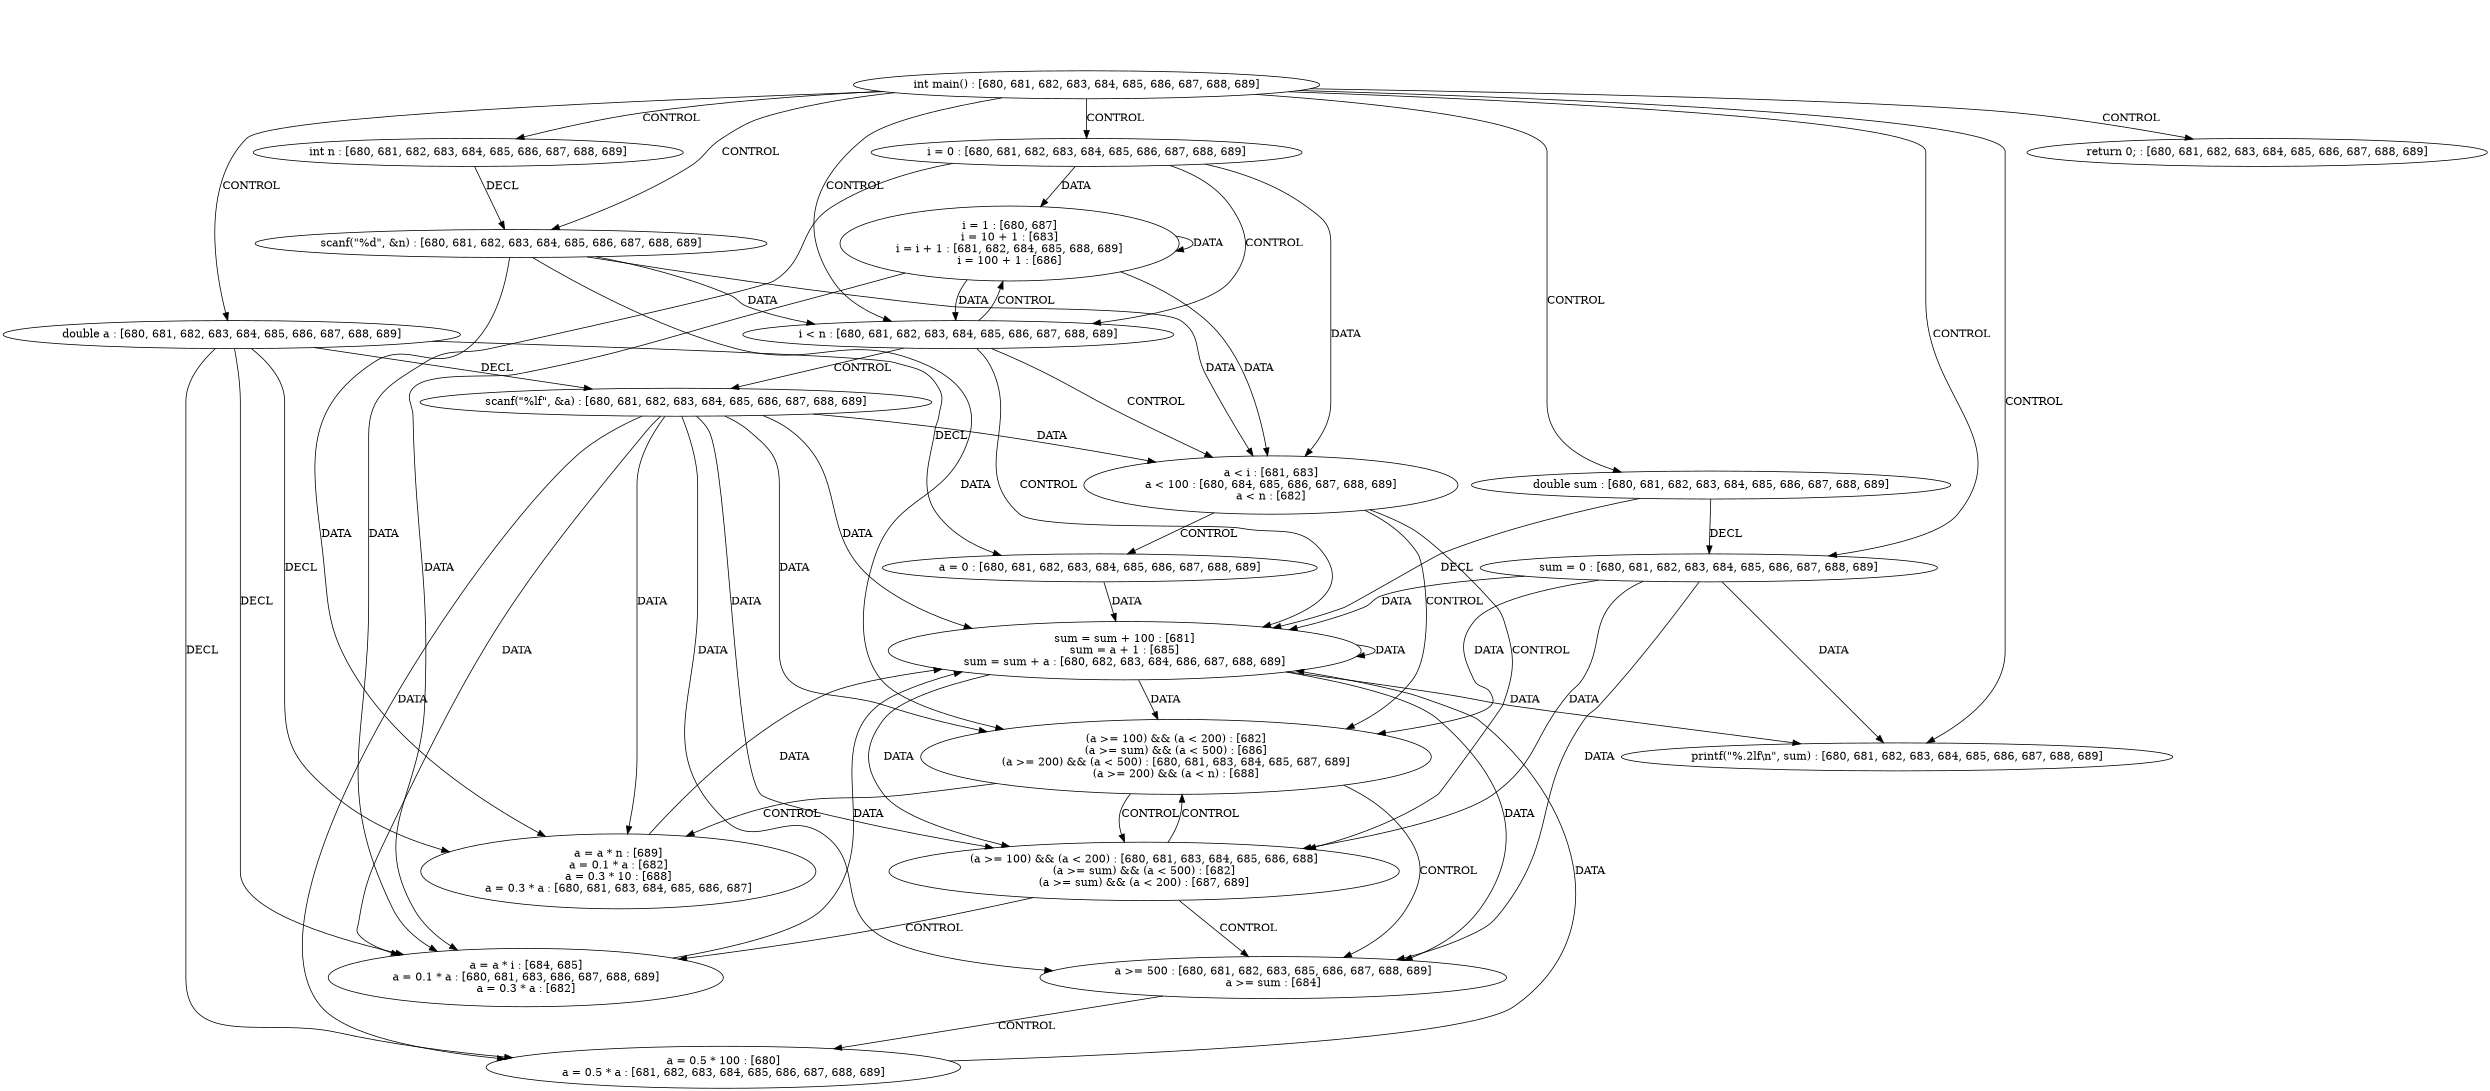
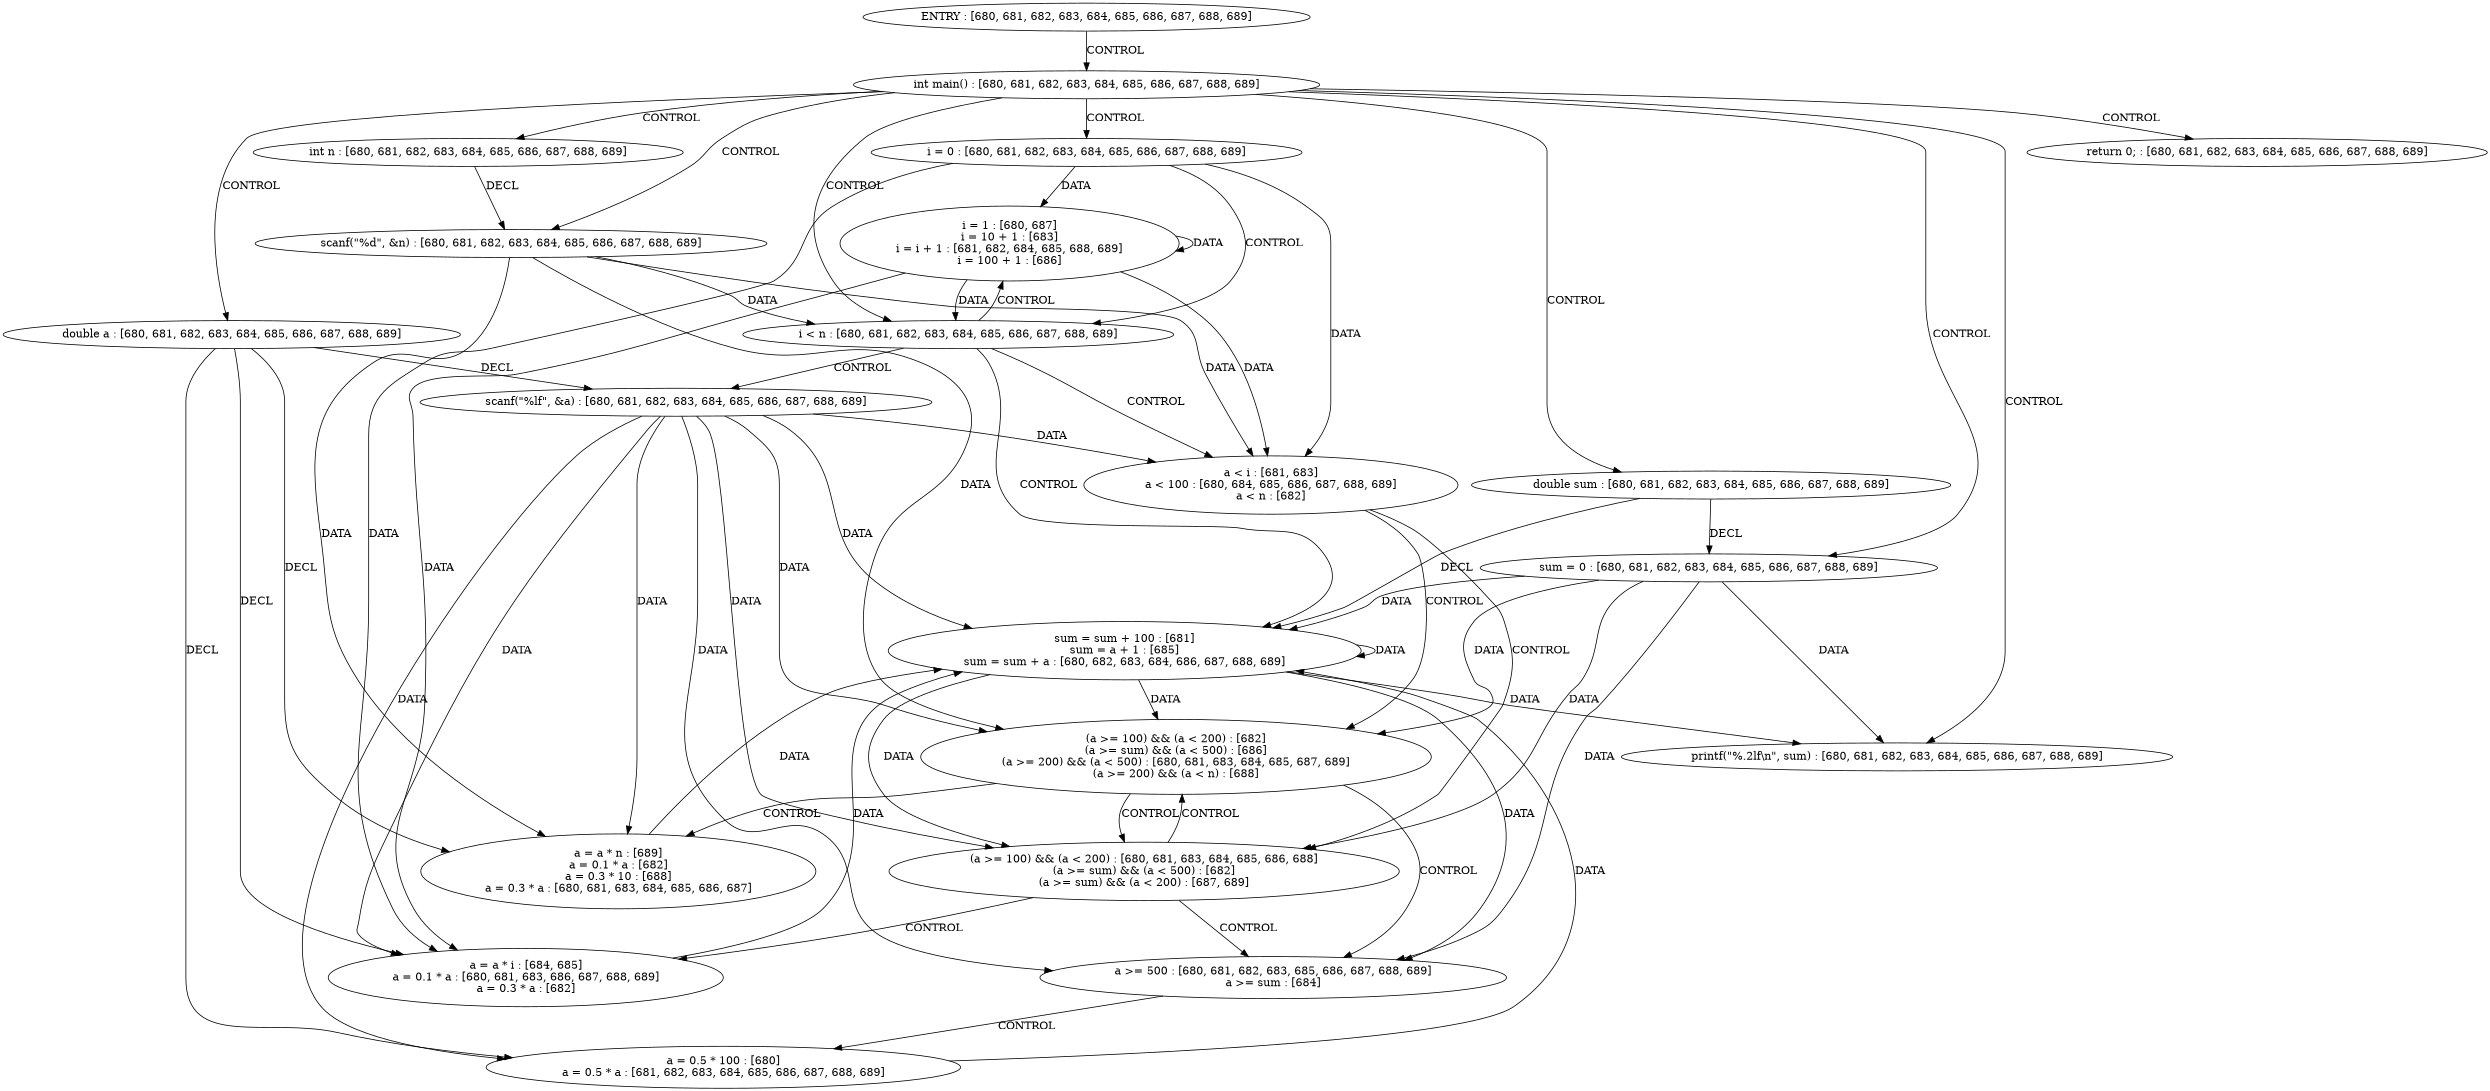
node "ENTRY : [680, 681, 682, 683, 684, 685, 686, 687, 688, 689]": added
node "a = 0 : [680, 681, 682, 683, 684, 685, 686, 687, 688, 689]": removed
